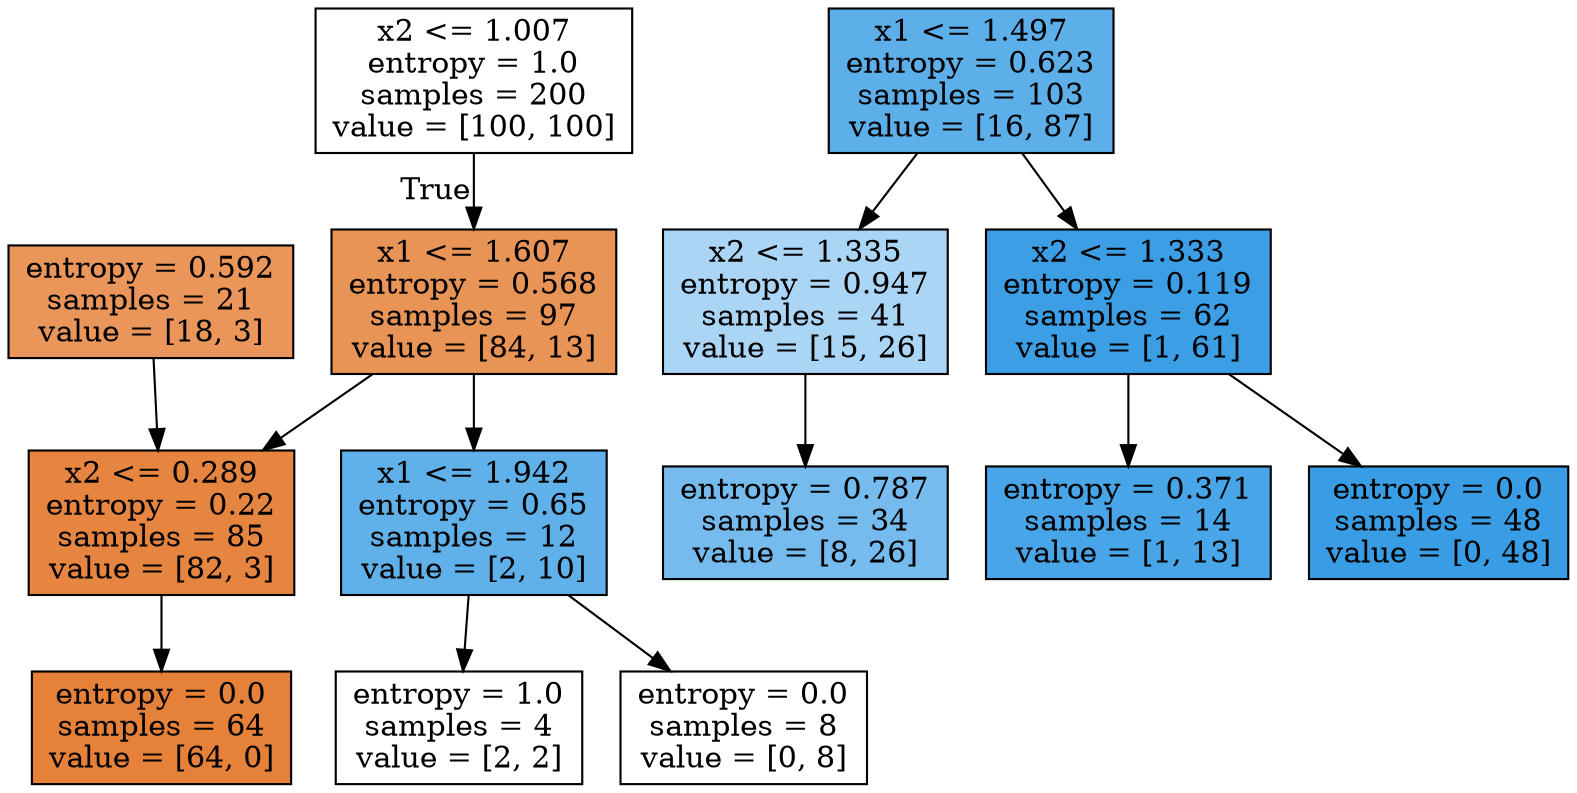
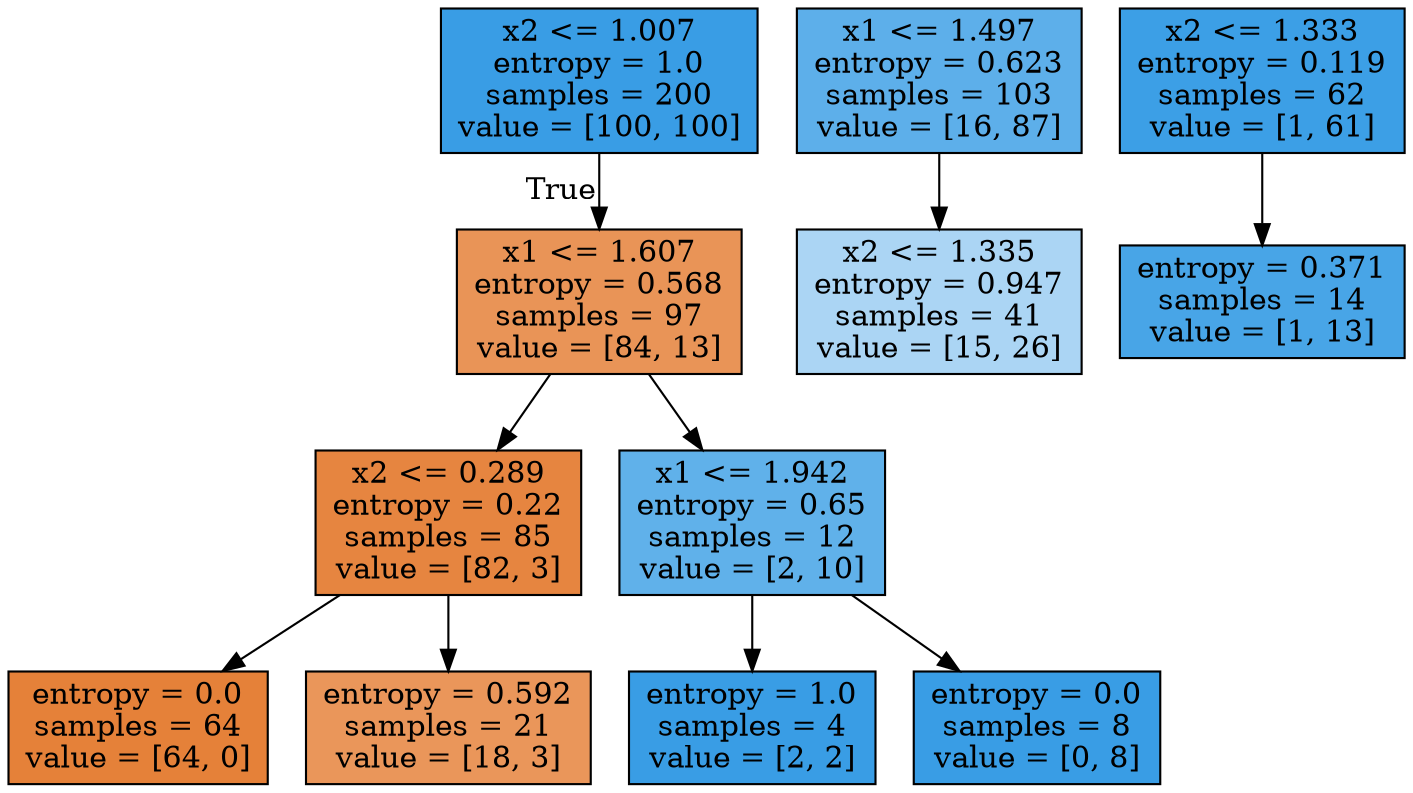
node "x2 <= 1.007 entropy = 1.0 samples = 200 value = [100, 100]": fillcolor #e5813900 -> #399de5ff
edge "x1 <= 1.497 entropy = 0.623 samples = 103 value = [16, 87]" -> "x2 <= 1.333 entropy = 0.119 samples = 62 value = [1, 61]": removed
edge "entropy = 0.592 samples = 21 value = [18, 3]" -> "x2 <= 0.289 entropy = 0.22 samples = 85 value = [82, 3]": reversed
node "entropy = 0.787 samples = 34 value = [8, 26]": removed
node "entropy = 0.0 samples = 48 value = [0, 48]": removed
node "entropy = 1.0 samples = 4 value = [2, 2]": fillcolor #e5813900 -> #399de5ff
node "entropy = 0.0 samples = 8 value = [0, 8]": fillcolor #e5813900 -> #399de5ff
